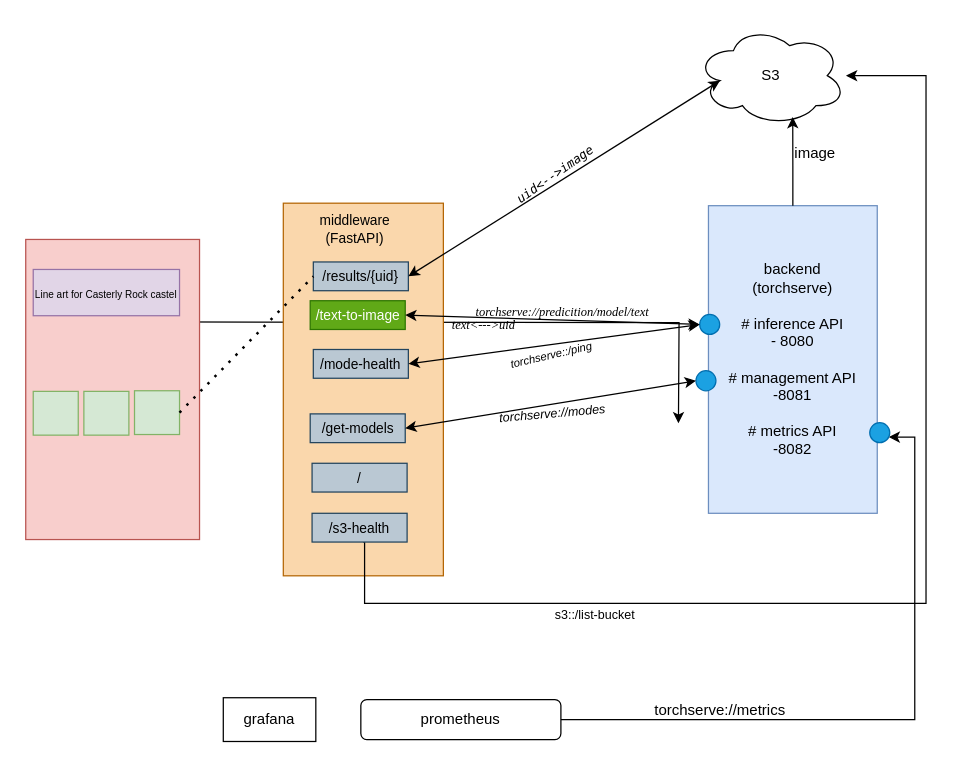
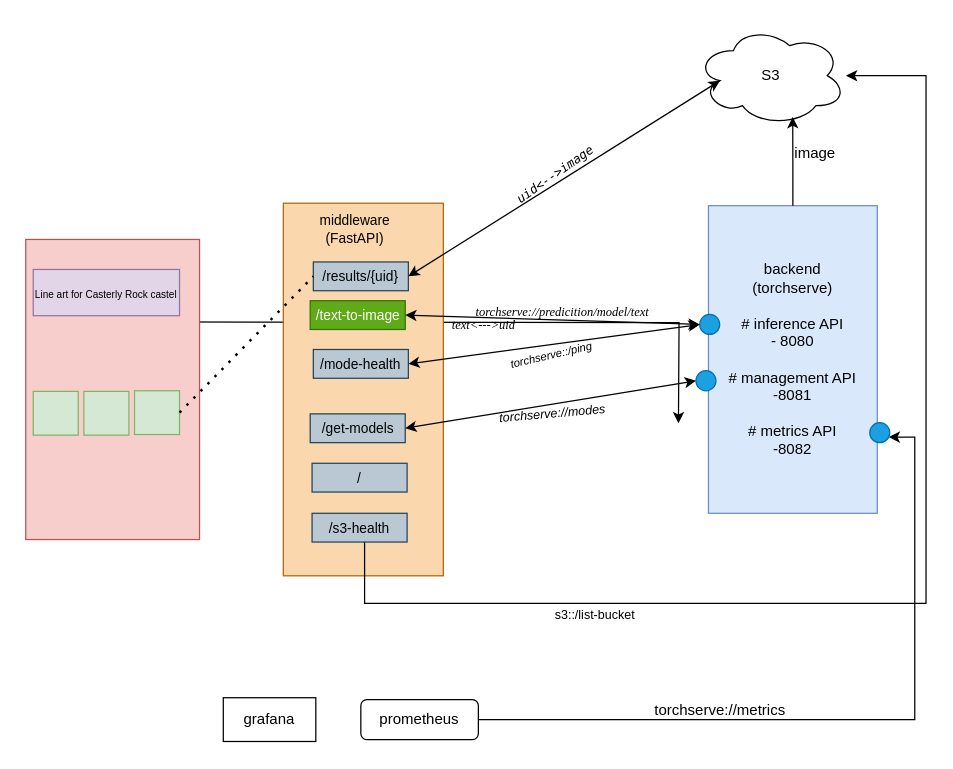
node "prometheus": size 200x40 -> 118x40
